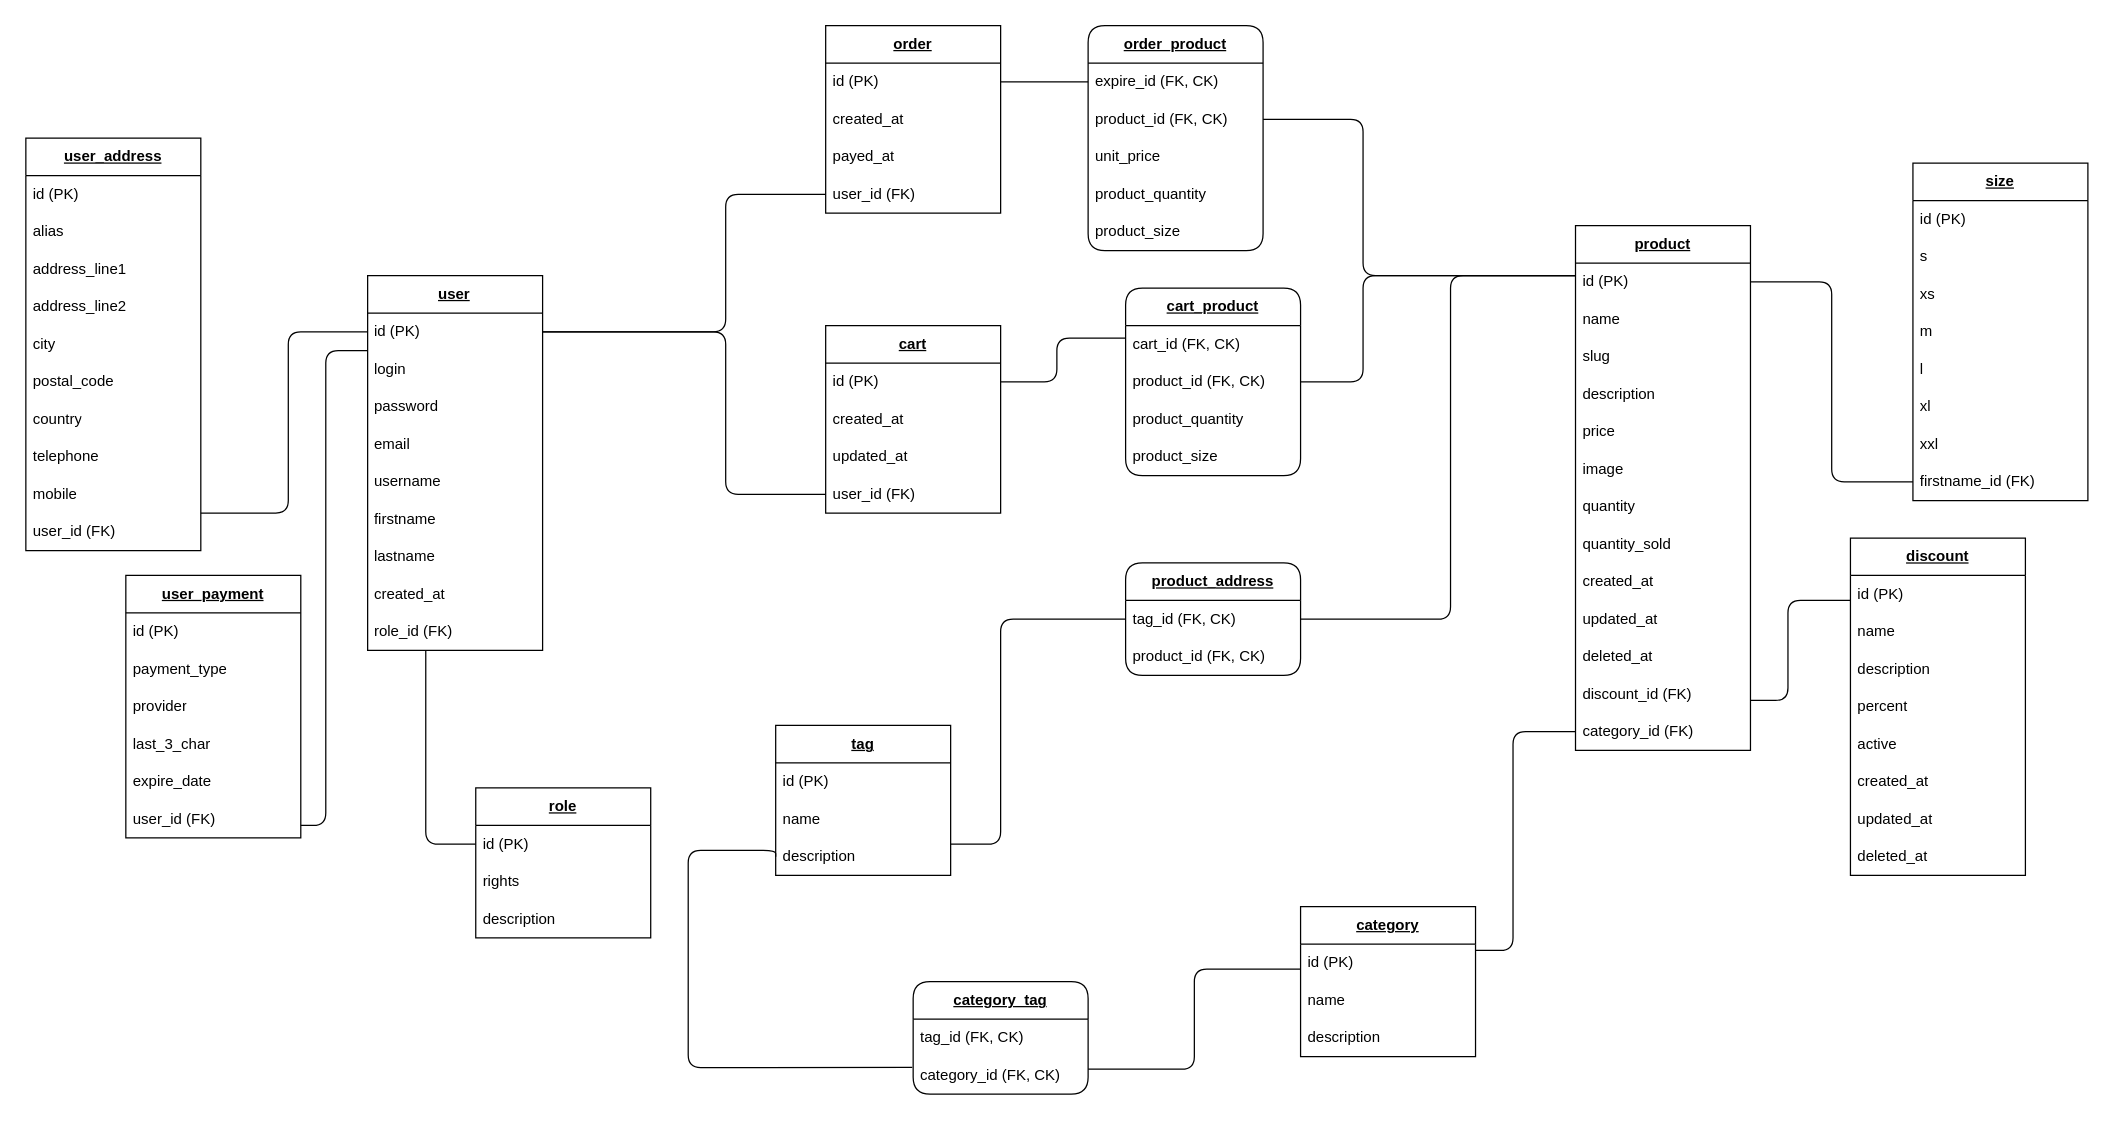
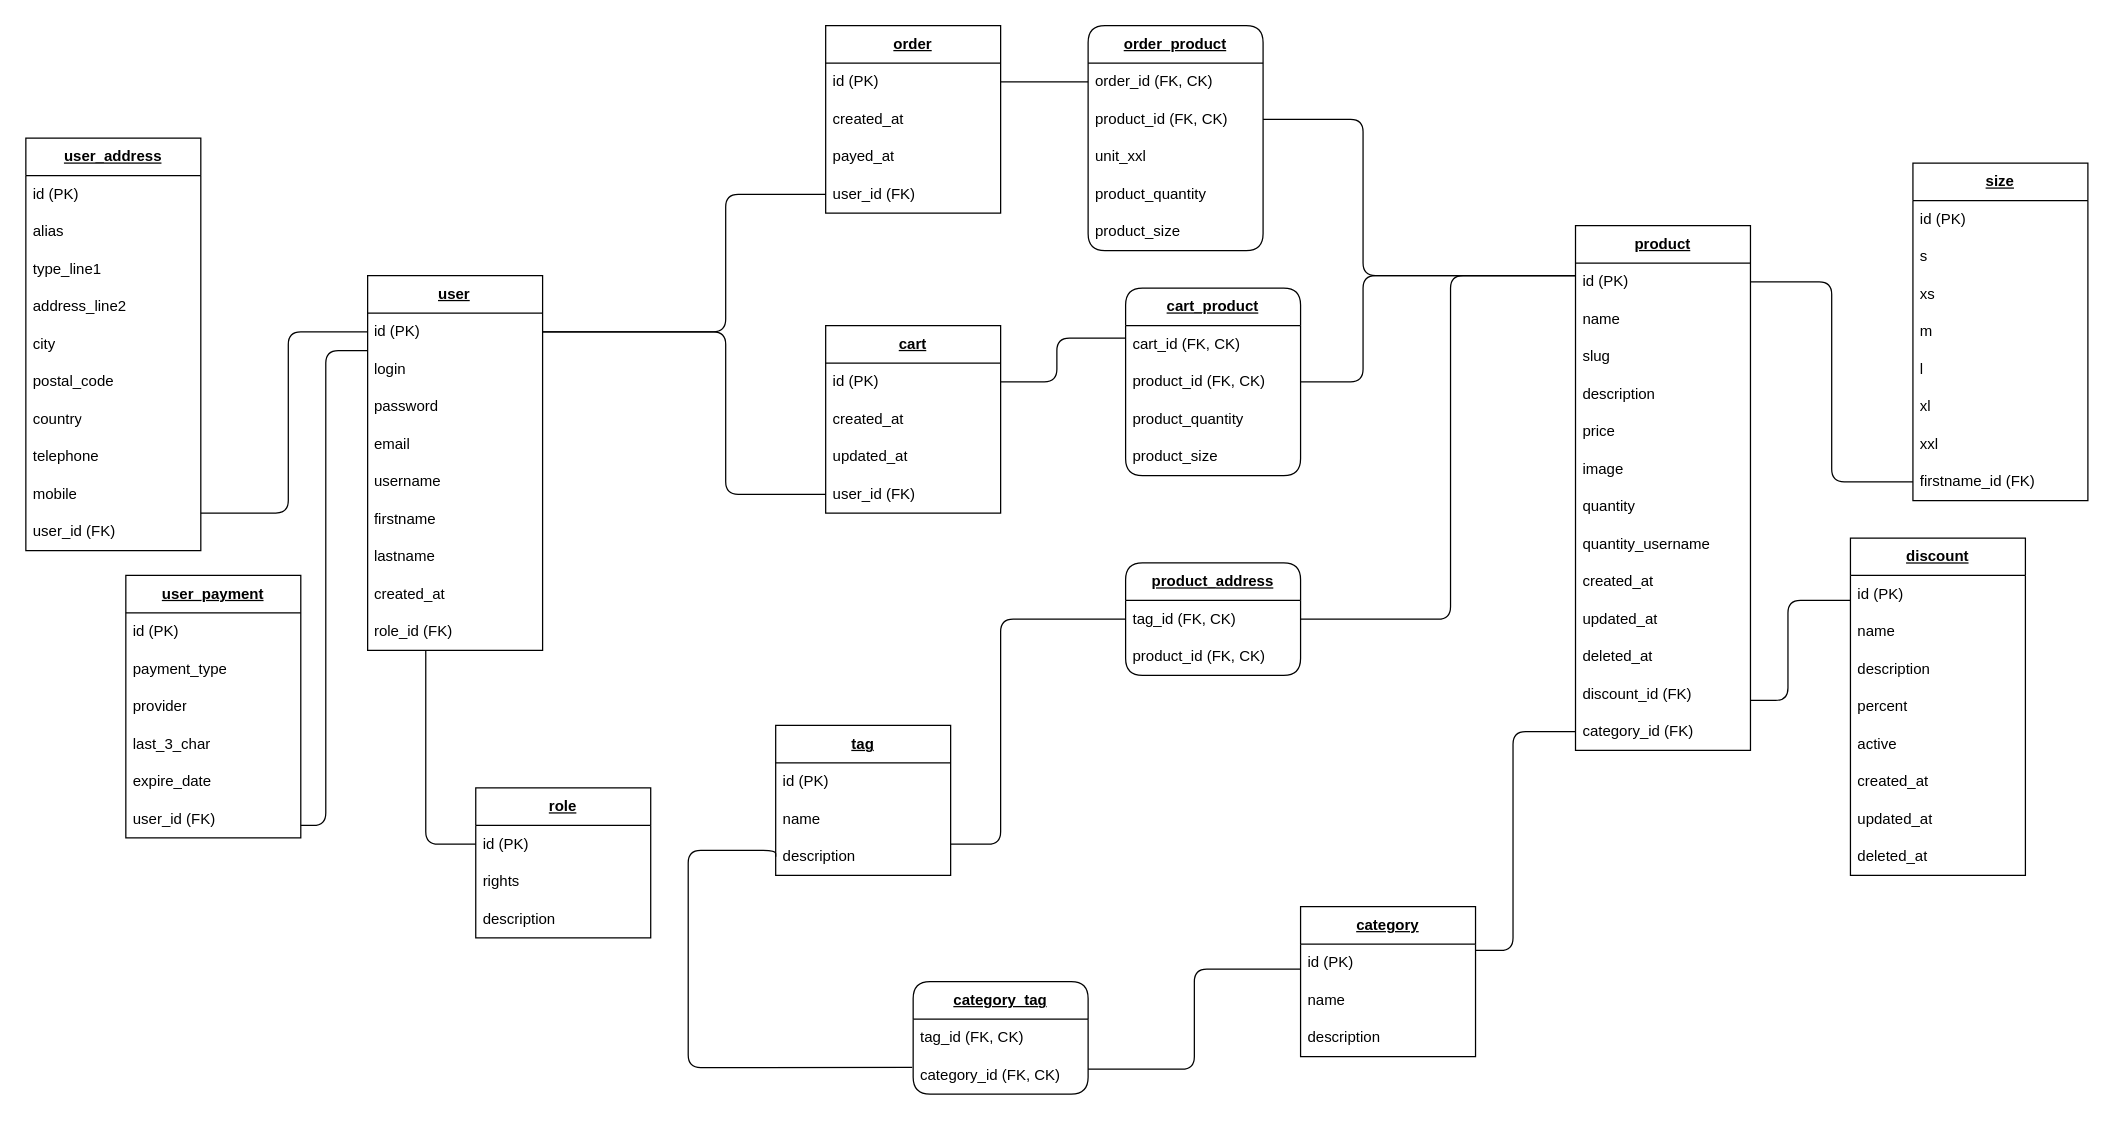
node "expire_id (FK, CK)": label "expire_id (FK, CK)" -> "order_id (FK, CK)"
node "unit_price": label "unit_price" -> "unit_xxl"
node "address_line1": label "address_line1" -> "type_line1"
node "quantity_sold": label "quantity_sold" -> "quantity_username"
